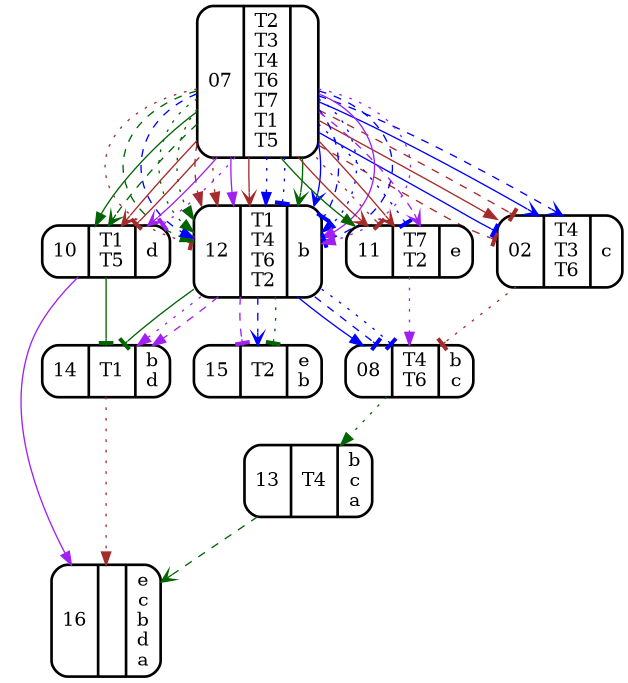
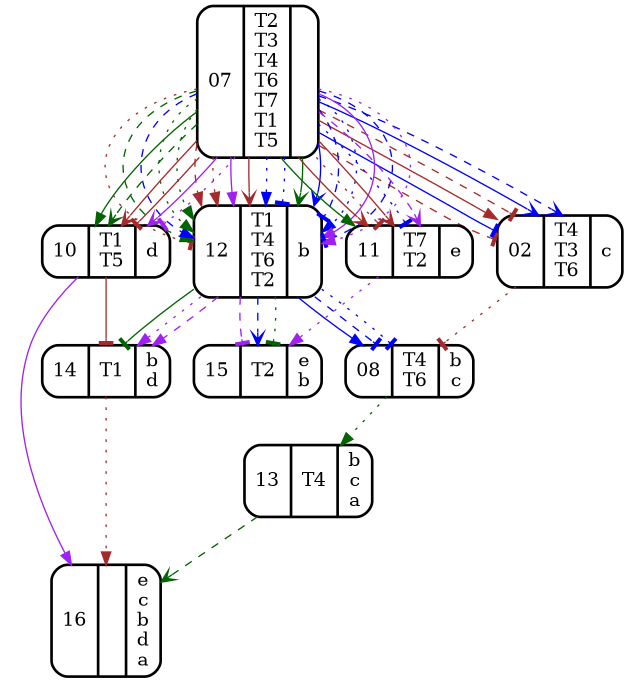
edge "11" -> "08": now "11" -> "15"
edge "10" -> "14": color darkgreen -> brown
